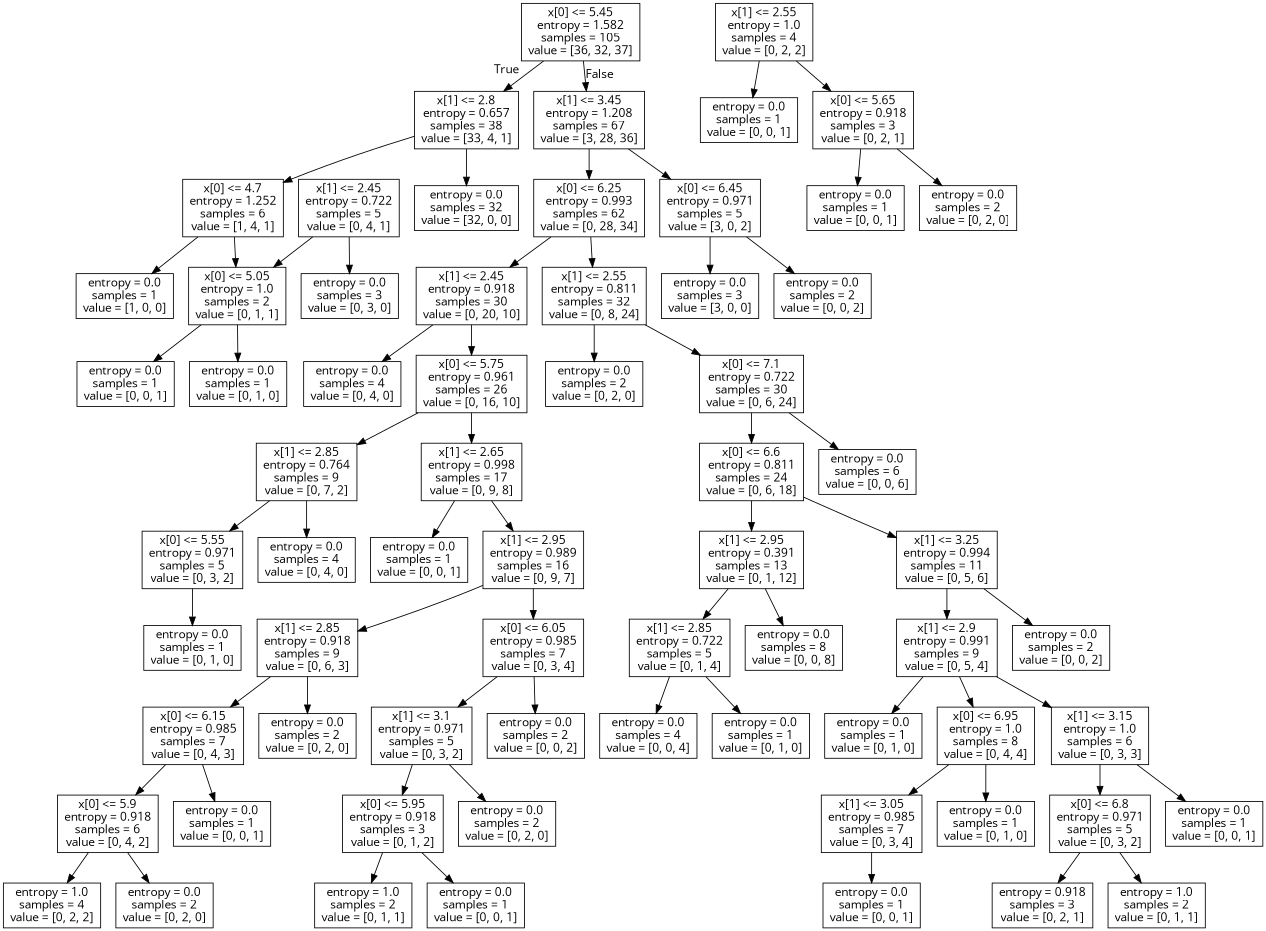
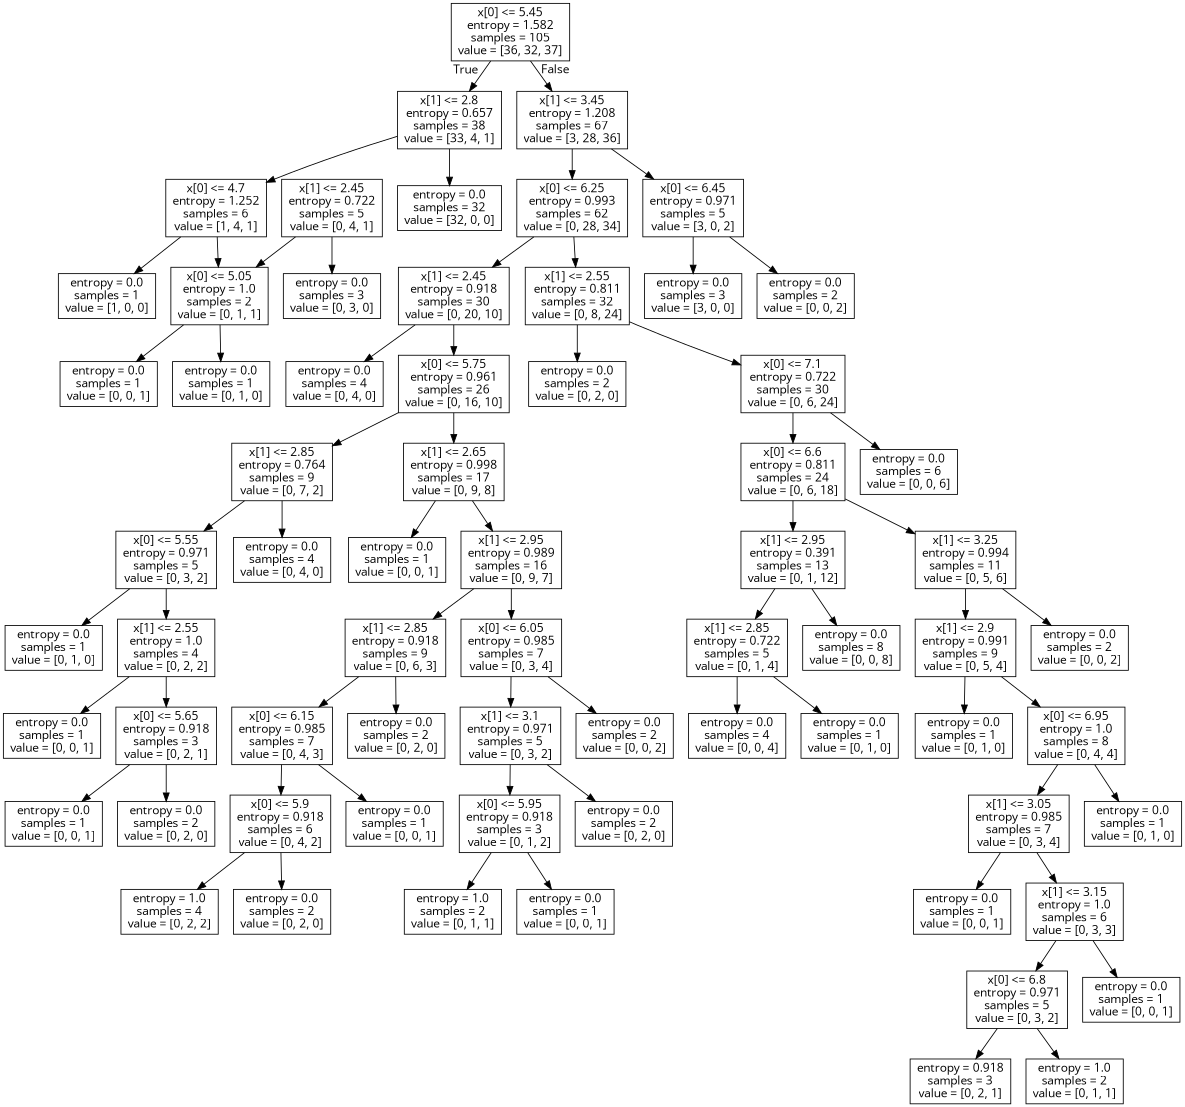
edge "x[0] <= 5.55 entropy = 0.971 samples = 5 value = [0, 3, 2]" -> "x[1] <= 2.55 entropy = 1.0 samples = 4 value = [0, 2, 2]": added
edge "x[1] <= 2.9 entropy = 0.991 samples = 9 value = [0, 5, 4]" -> "x[1] <= 3.15 entropy = 1.0 samples = 6 value = [0, 3, 3]": now "x[1] <= 3.05 entropy = 0.985 samples = 7 value = [0, 3, 4]" -> "x[1] <= 3.15 entropy = 1.0 samples = 6 value = [0, 3, 3]"
